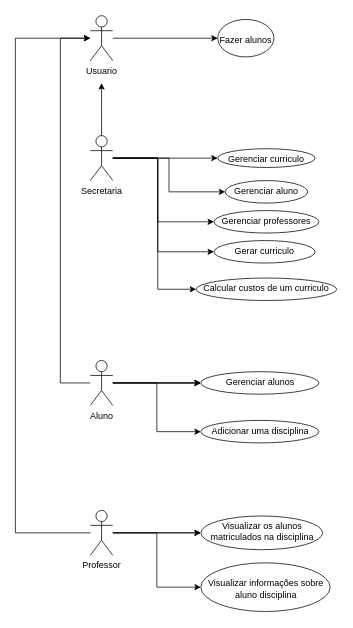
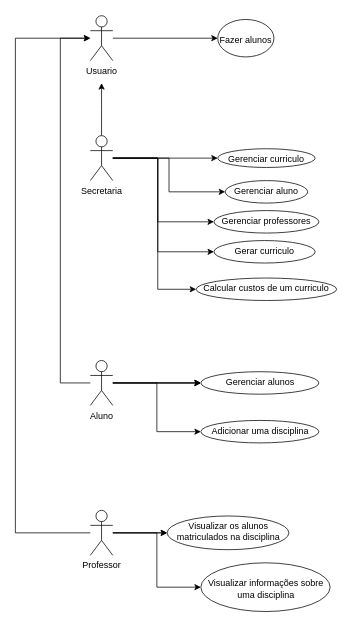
node "Visualizar os alunos matriculados na disciplina": moved (262, 533) -> (228, 533)
node "Visualizar informações sobre aluno disciplina": label "Visualizar informações sobre aluno disciplina" -> "Visualizar informações sobre uma disciplina"
